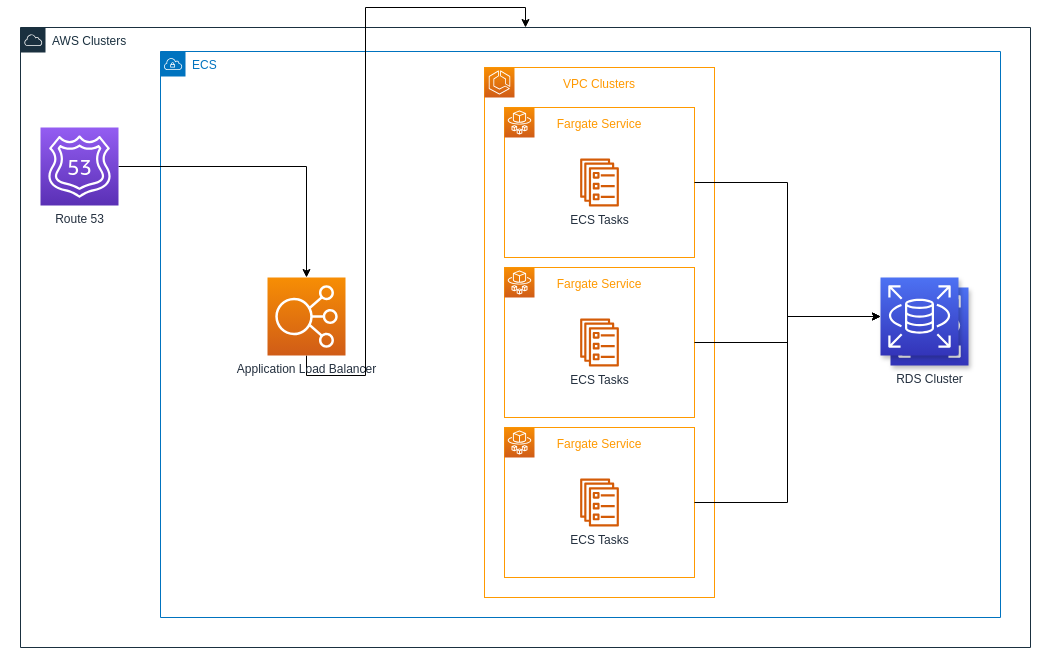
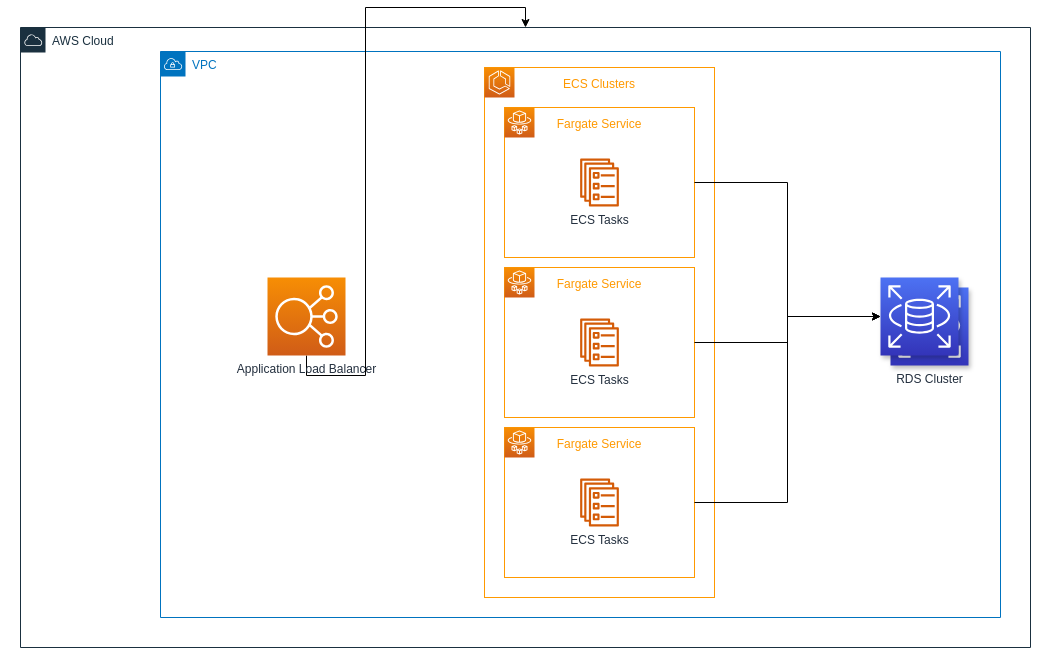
node "AWS Clusters": label "AWS Clusters" -> "AWS Cloud"
node "ECS": label "ECS" -> "VPC"
node "VPC Clusters": label "VPC Clusters" -> "ECS Clusters"
node "Route 53": removed
edge "Route 53" -> "Application Load Balancer": removed
